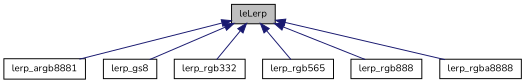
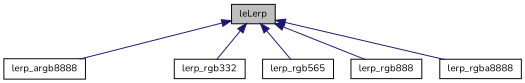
node "lerp_argb8881": label "lerp_argb8881" -> "lerp_argb8888"
node "lerp_gs8": removed
